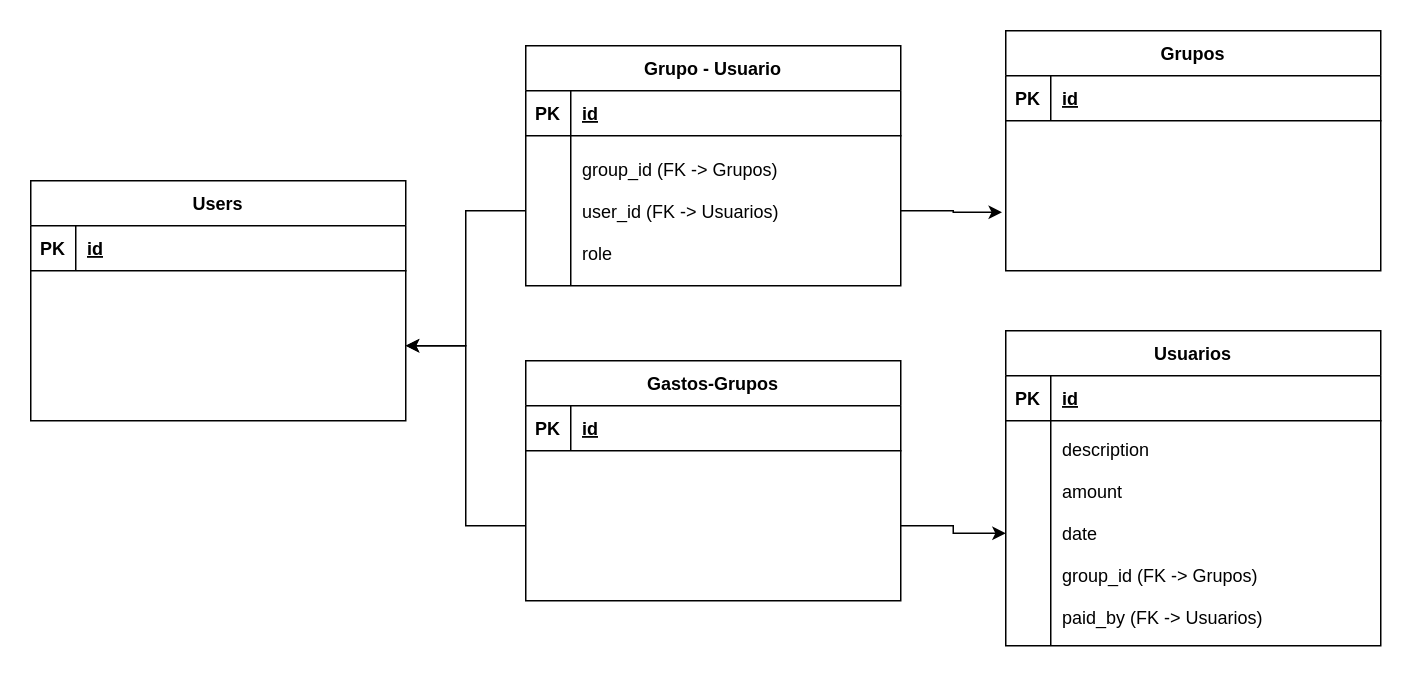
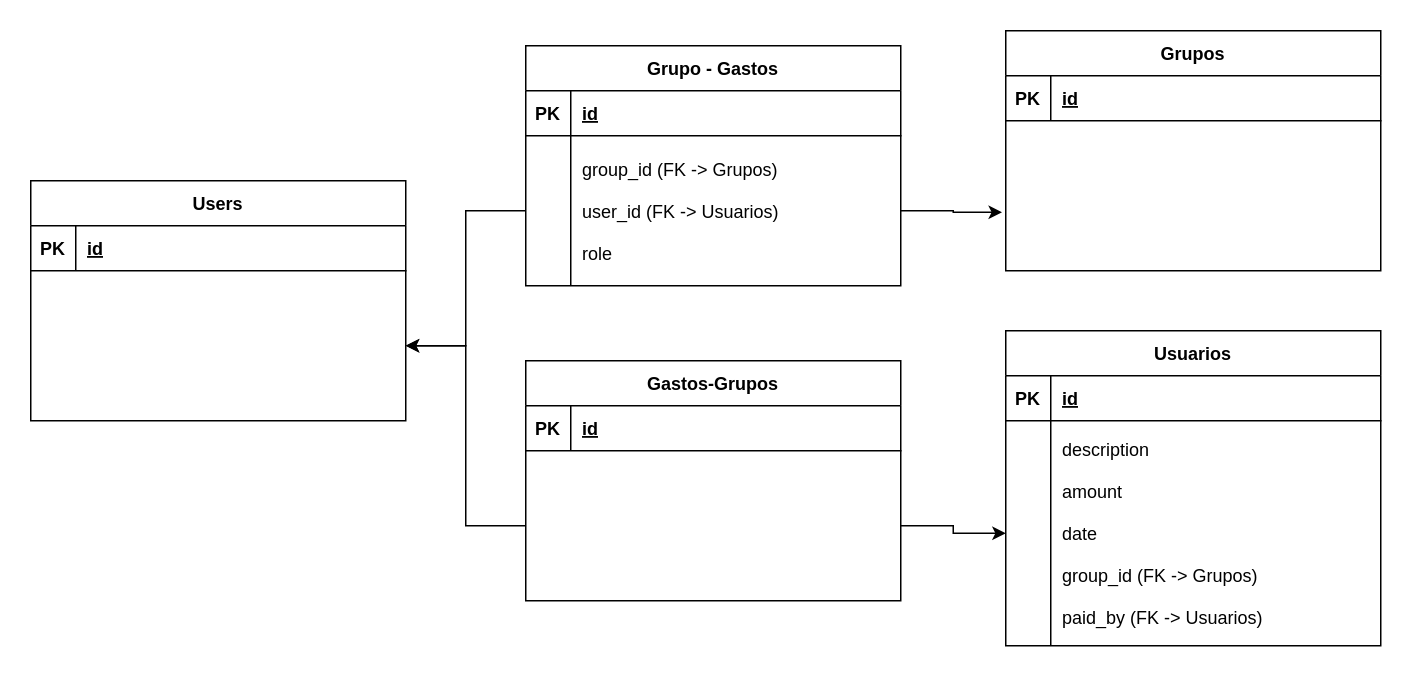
node "Grupo - Usuario": label "Grupo - Usuario" -> "Grupo - Gastos"
